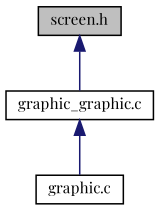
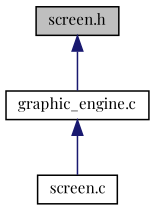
node "graphic_graphic.c": label "graphic_graphic.c" -> "graphic_engine.c"
node "graphic.c": label "graphic.c" -> "screen.c"
